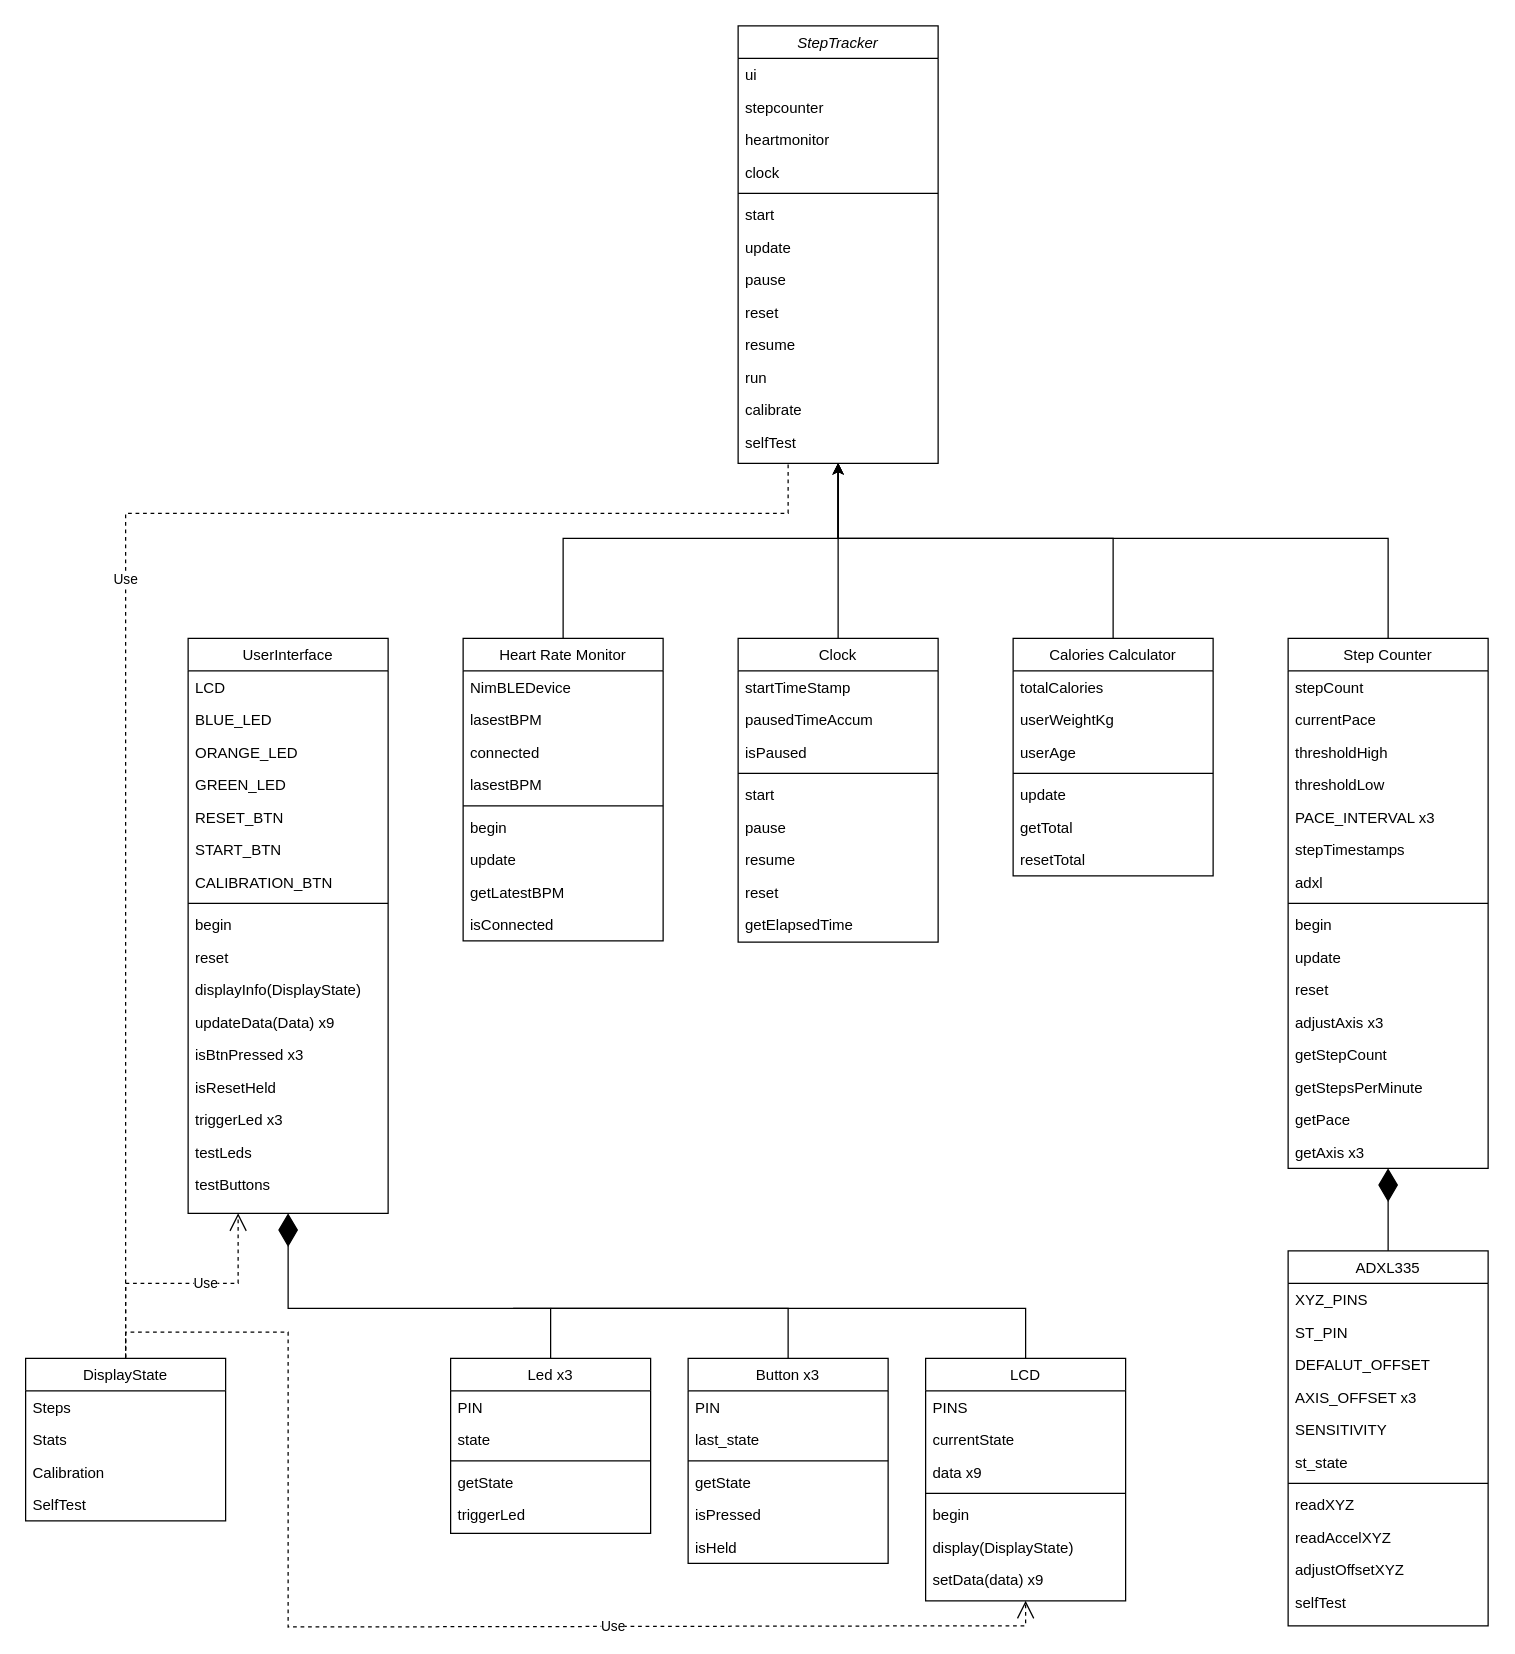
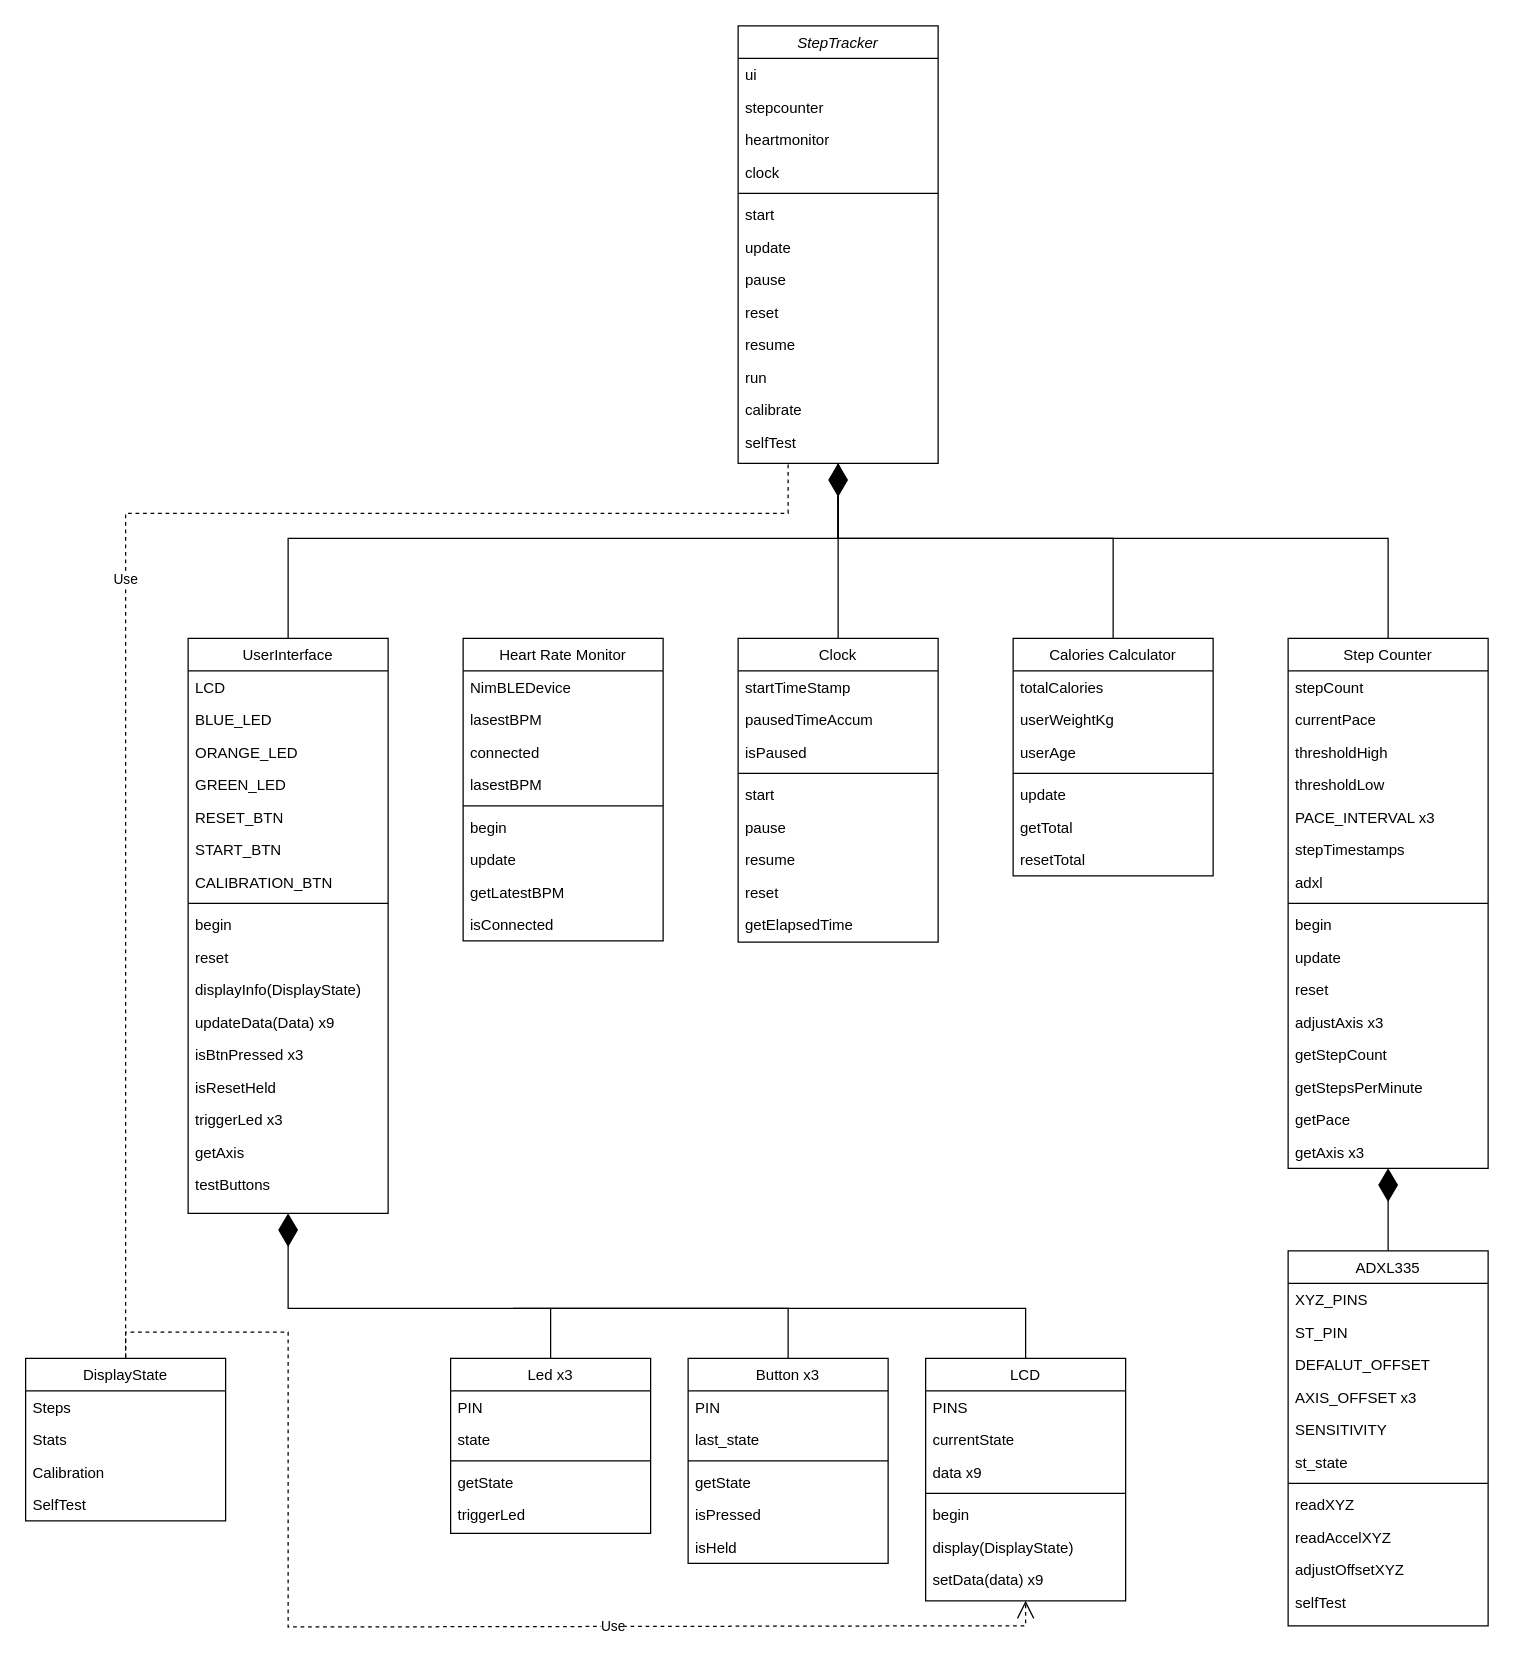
edge "UserInterface" -> "StepTracker": added
edge "Heart Rate Monitor" -> "StepTracker": removed
node "testLeds": label "testLeds" -> "getAxis"
edge "DisplayState" -> "UserInterface": removed, label "Use"
